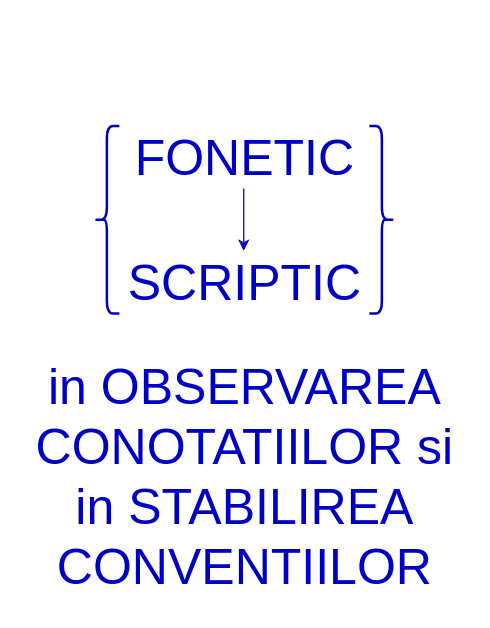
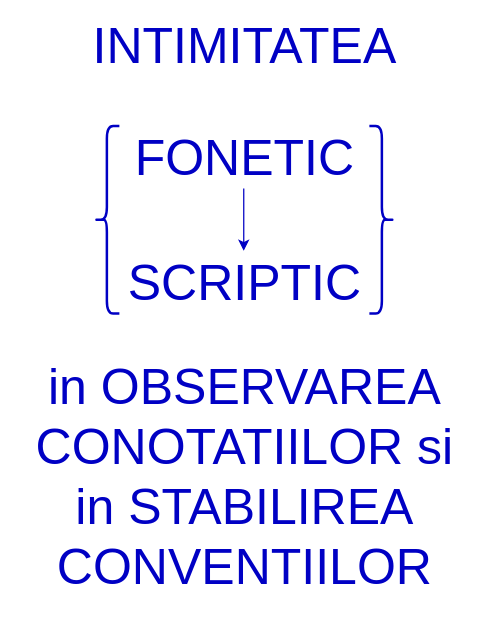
node "INTIMITATEA": added
